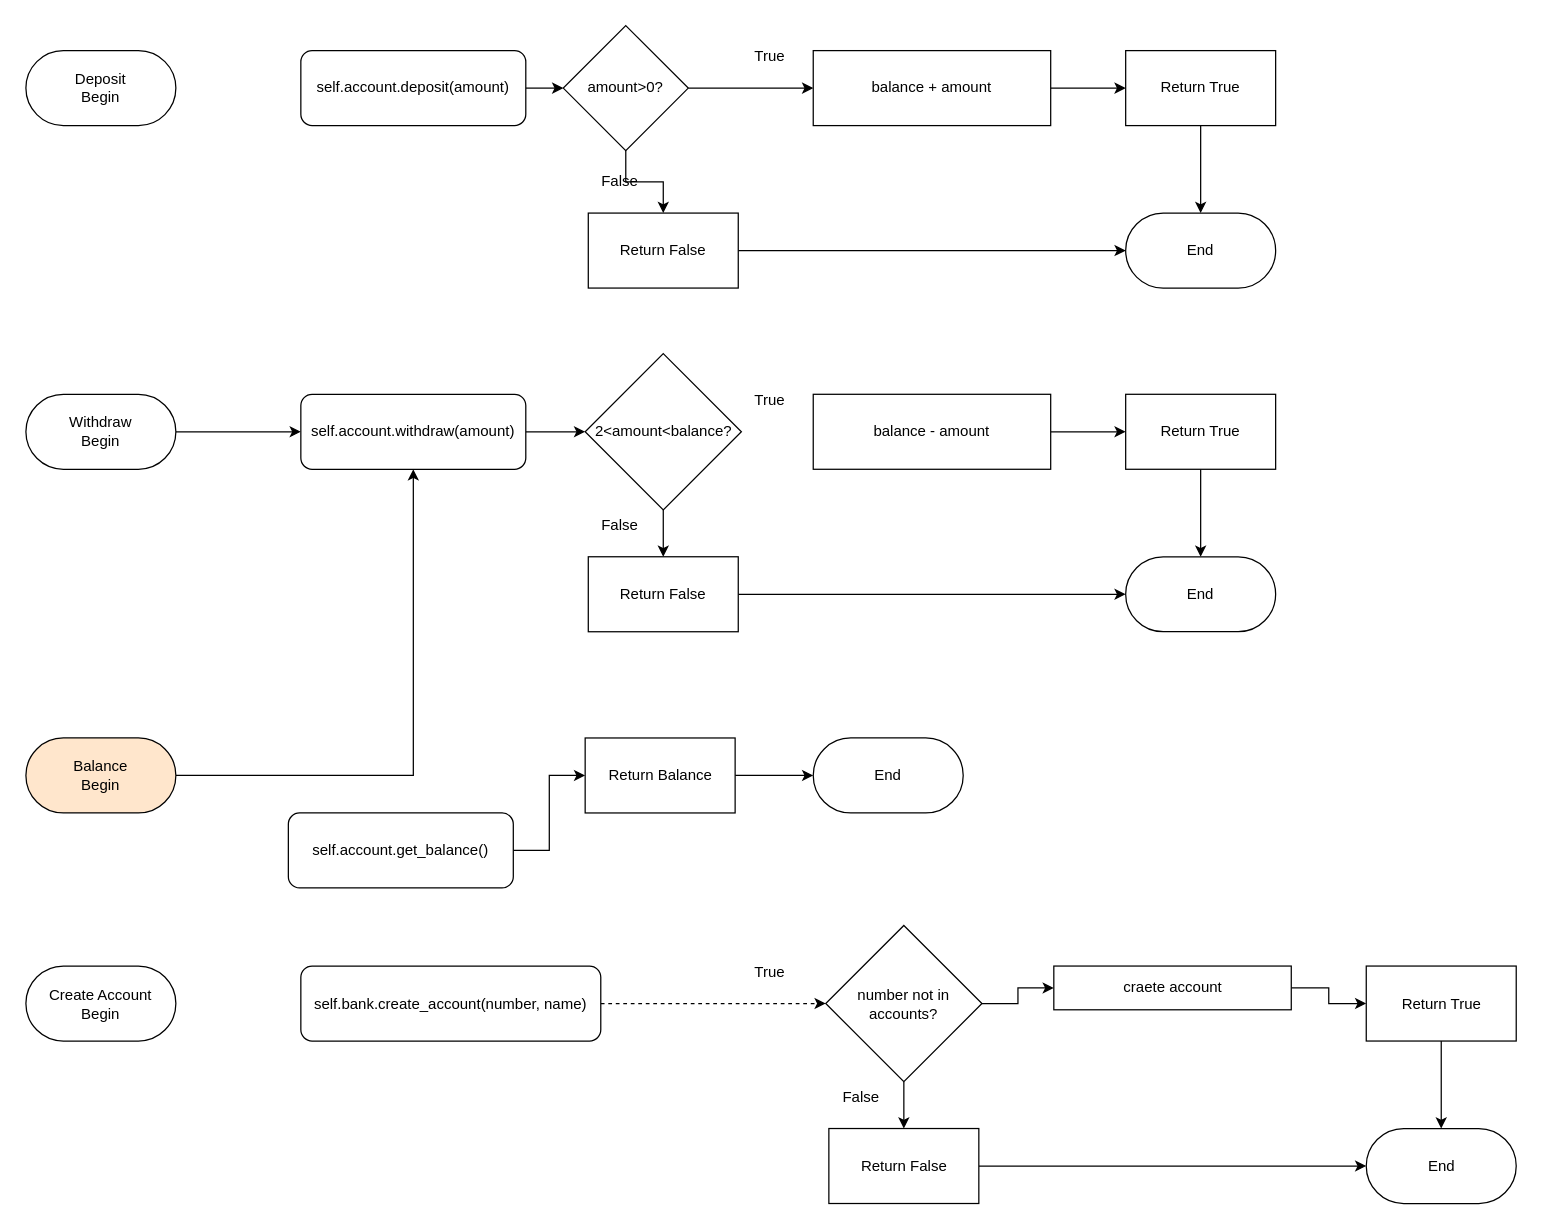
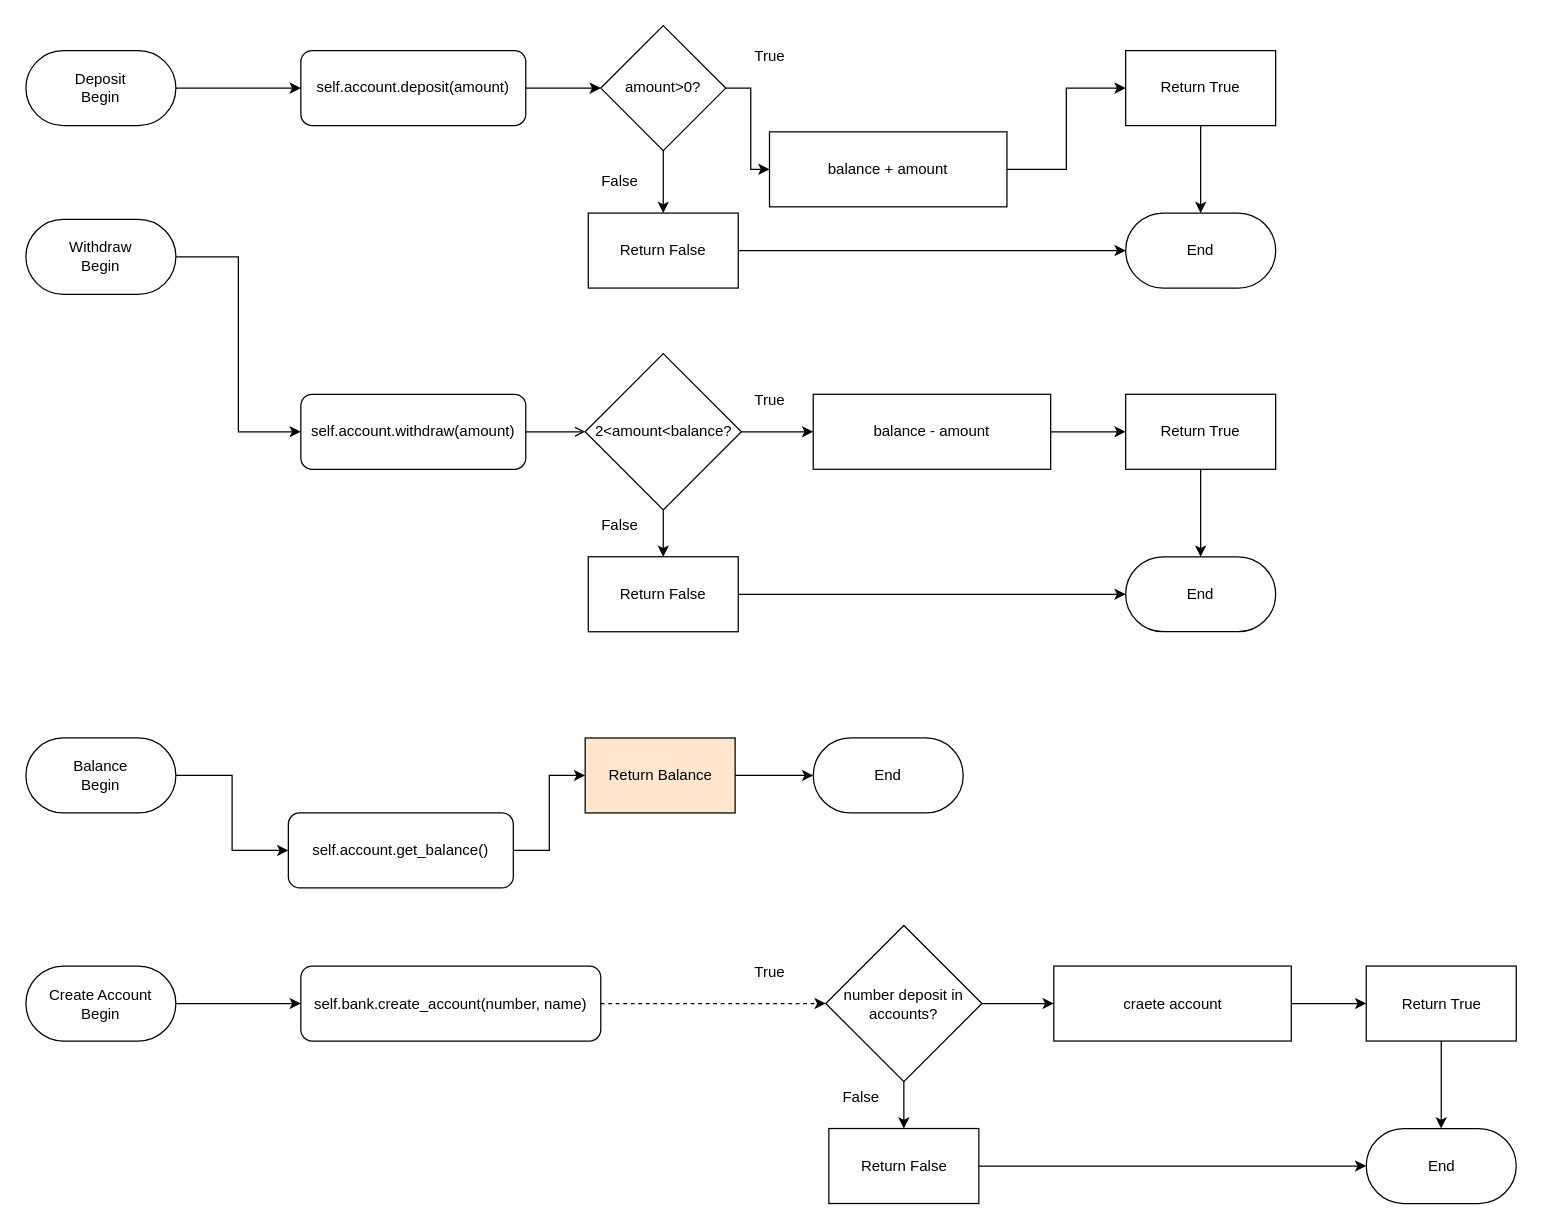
edge "Deposit Begin" -> "self.account.deposit(amount)": added
node "amount>0?": moved (626, 88) -> (663, 88)
node "balance + amount": moved (932, 88) -> (888, 169)
node "Withdraw Begin": moved (101, 432) -> (101, 257)
edge "self.account.withdraw(amount)" -> "2<amount<balance?": arrowhead classic -> open
edge "2<amount<balance?" -> "balance - amount": added
edge "Balance Begin" -> "self.account.withdraw(amount)": now "Balance Begin" -> "self.account.get_balance()"
node "Balance Begin": fillcolor #ffe6cc -> #ffffff
node "Return Balance": fillcolor #ffffff -> #ffe6cc
node "craete account": size 238x44 -> 238x75
edge "Create Account Begin" -> "self.bank.create_account(number, name)": added
node "number not in accounts?": label "number not in accounts?" -> "number deposit in accounts?"
